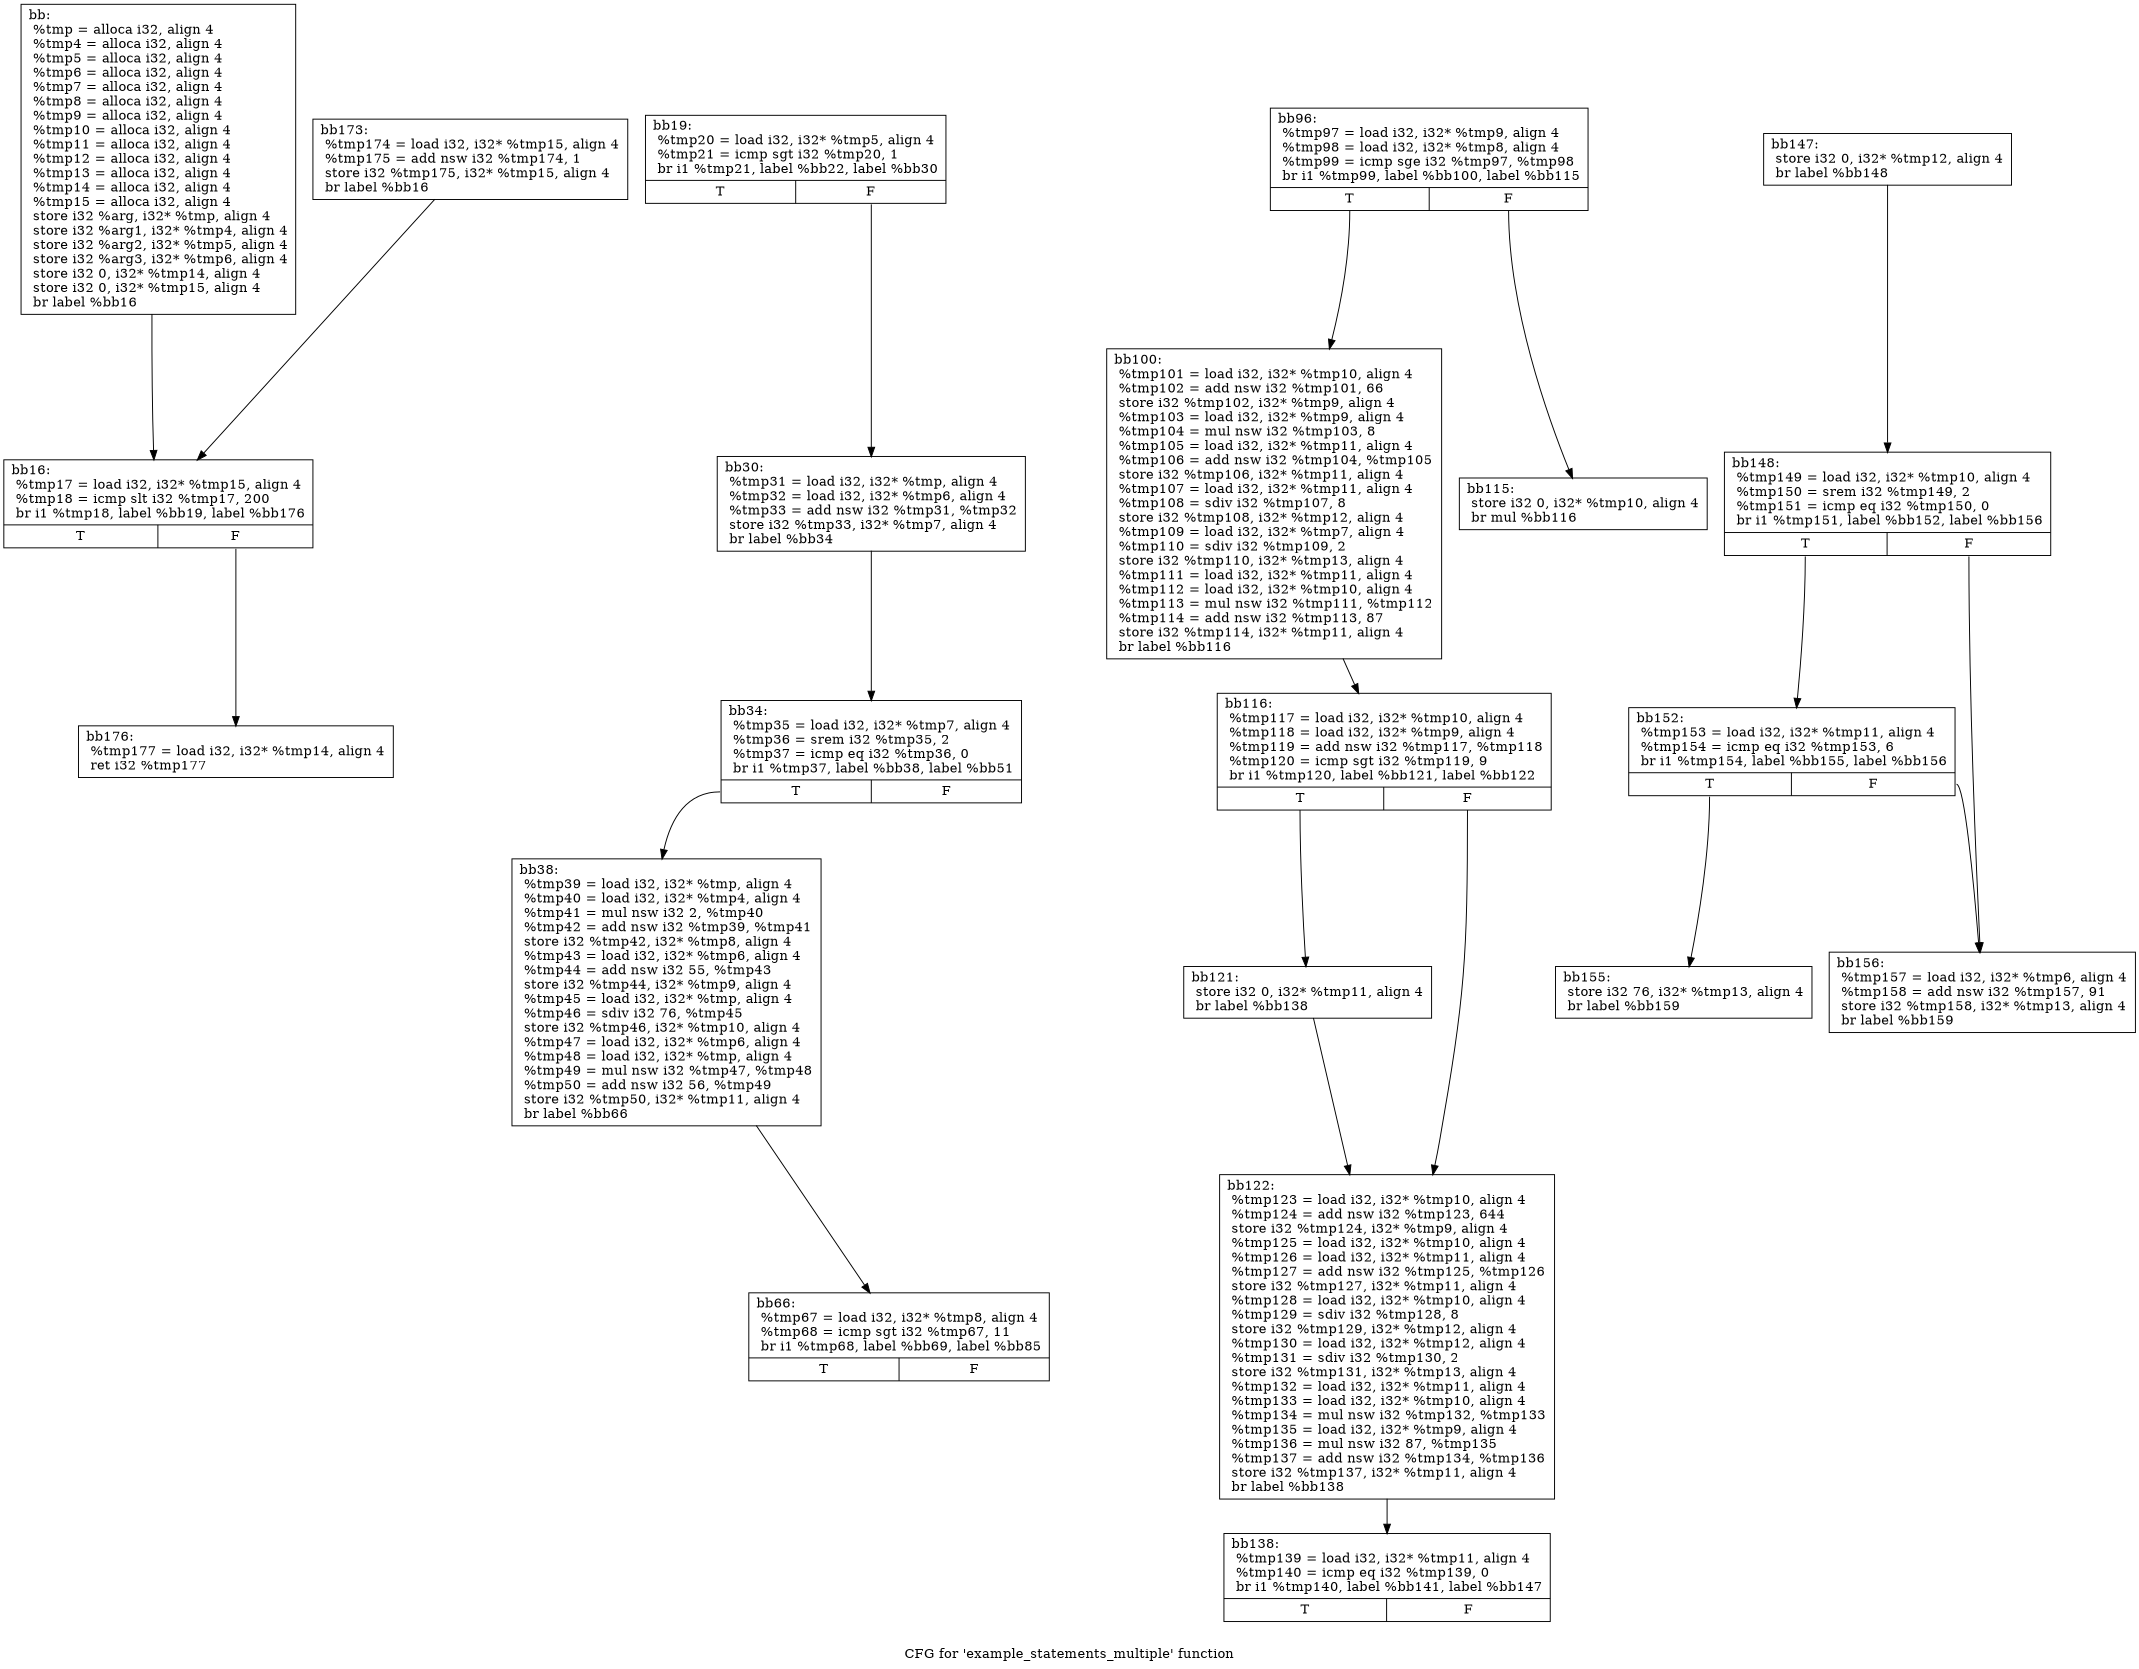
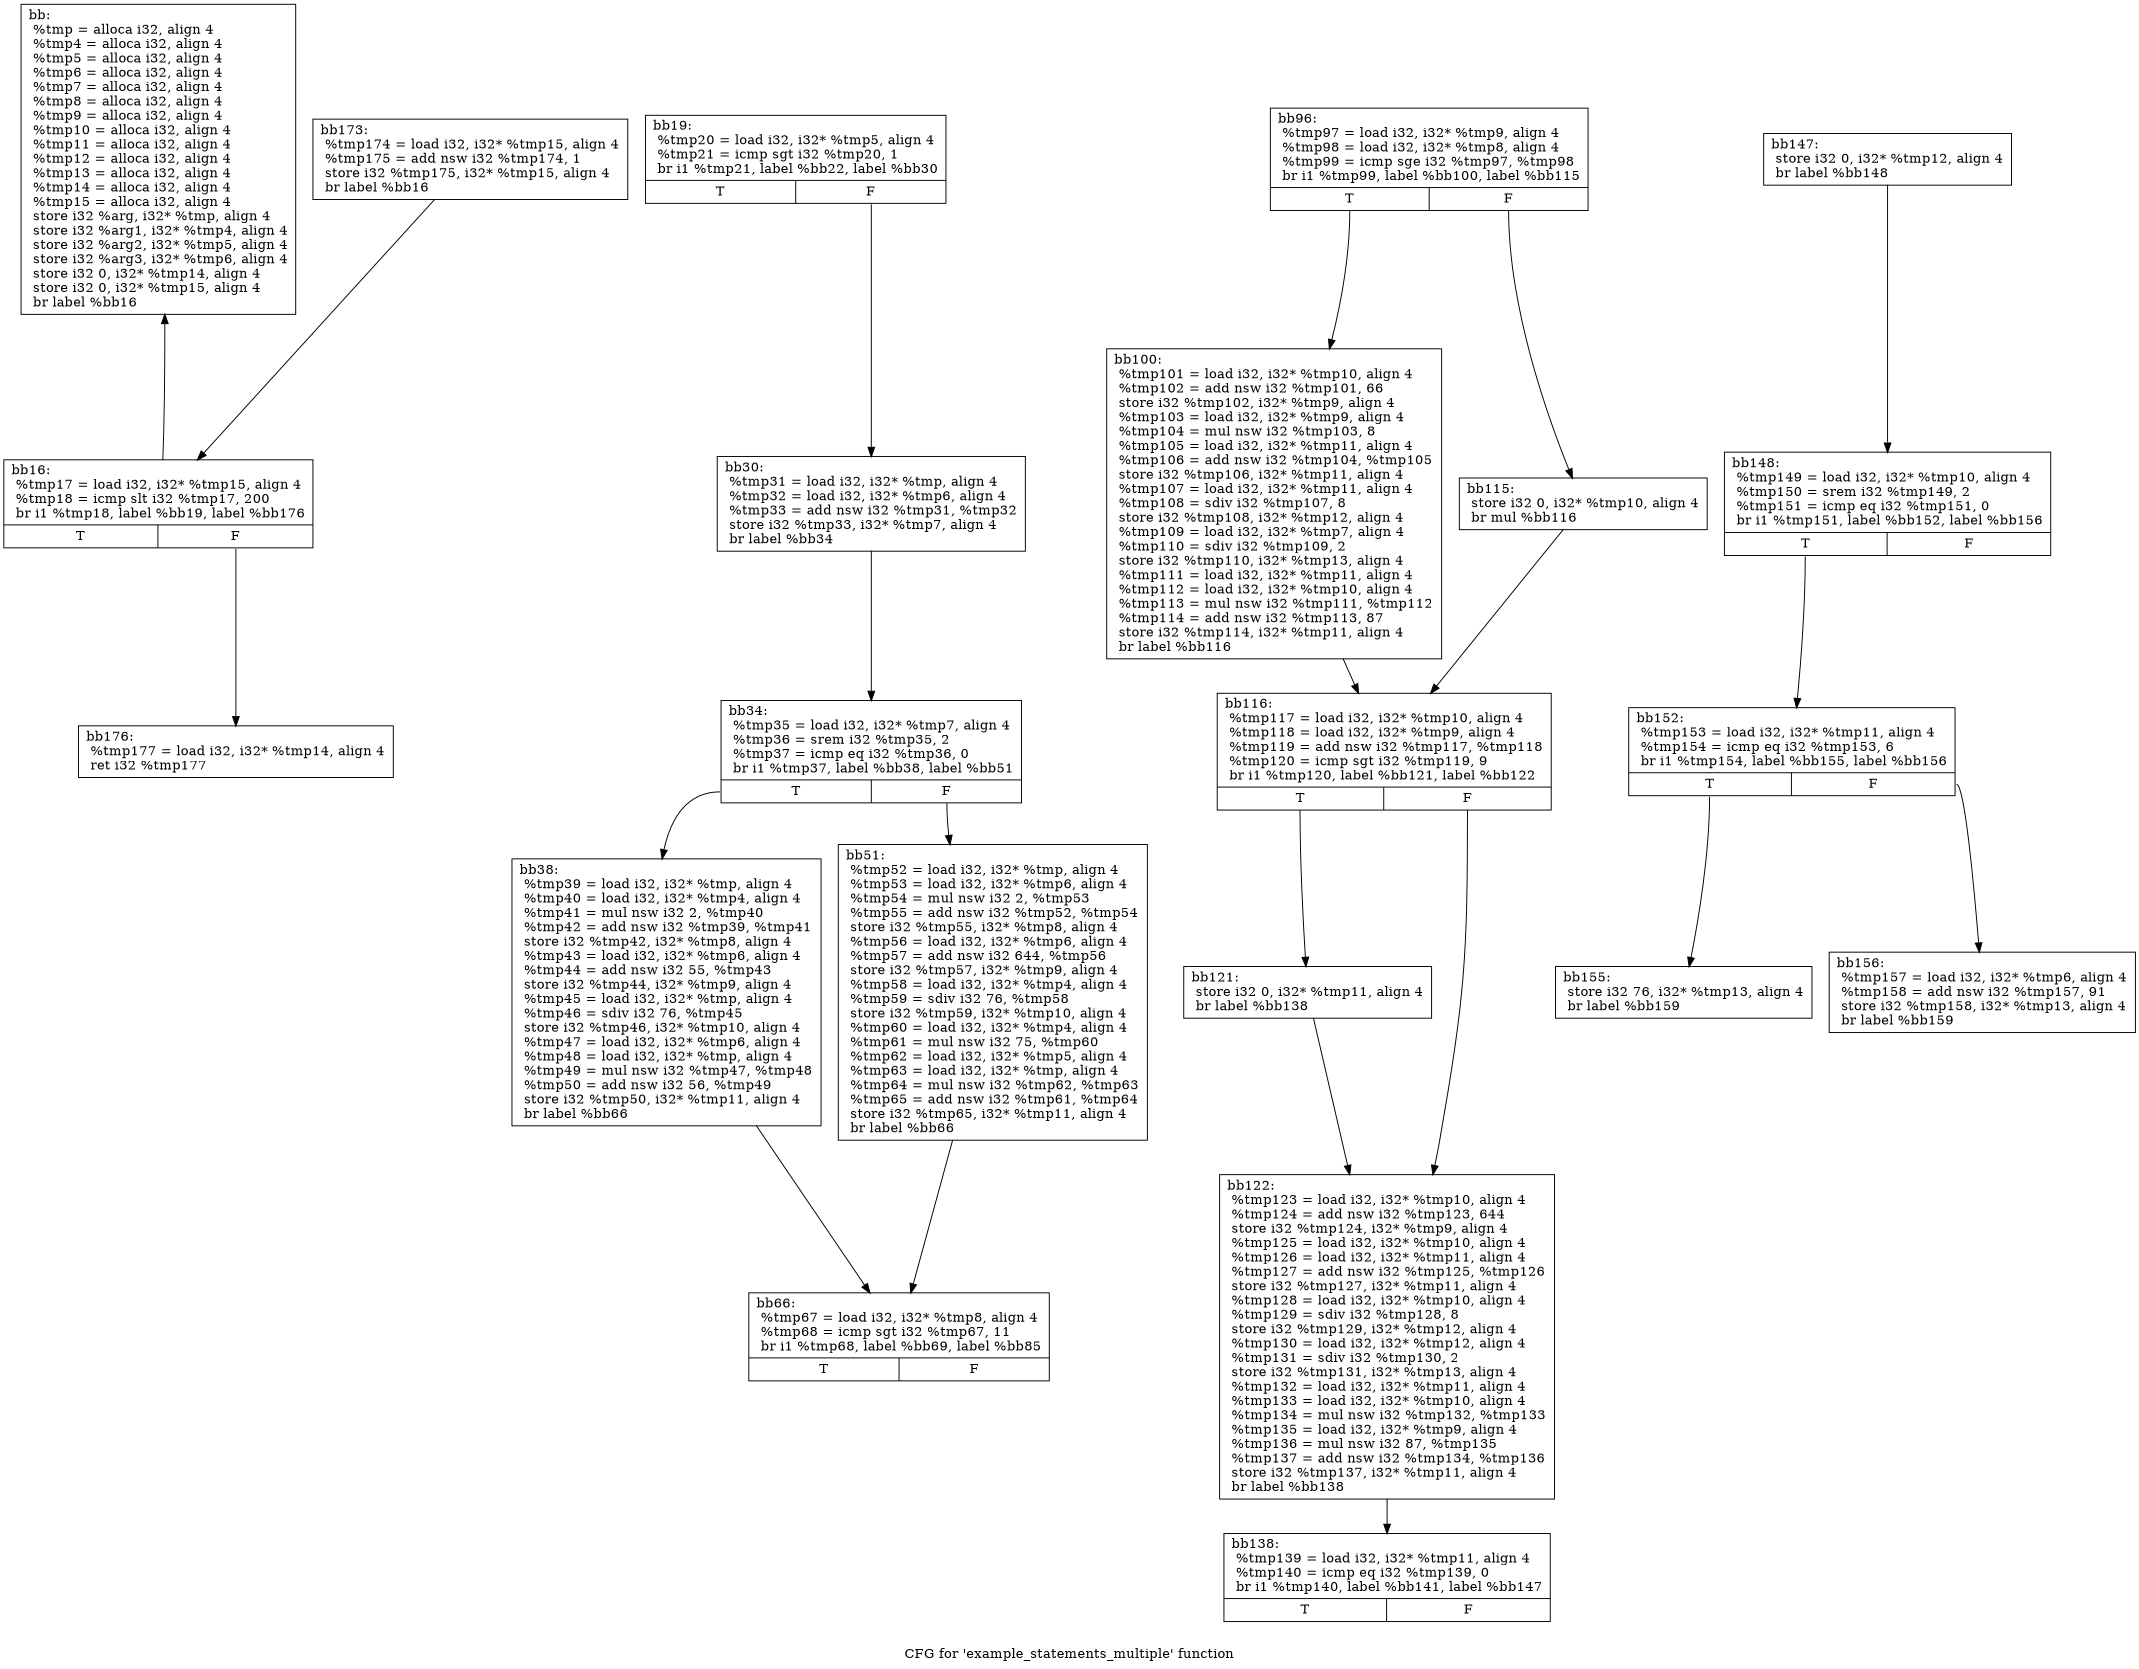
edge "bb:" -> "bb16:": reversed
node "bb148:": text "%tmp151 = icmp eq i32 %tmp150, 0" -> "%tmp151 = icmp eq i32 %tmp151, 0"
edge "bb115:" -> "bb116:": added
edge "bb148:" -> "bb156:": removed
node "bb51:": added
